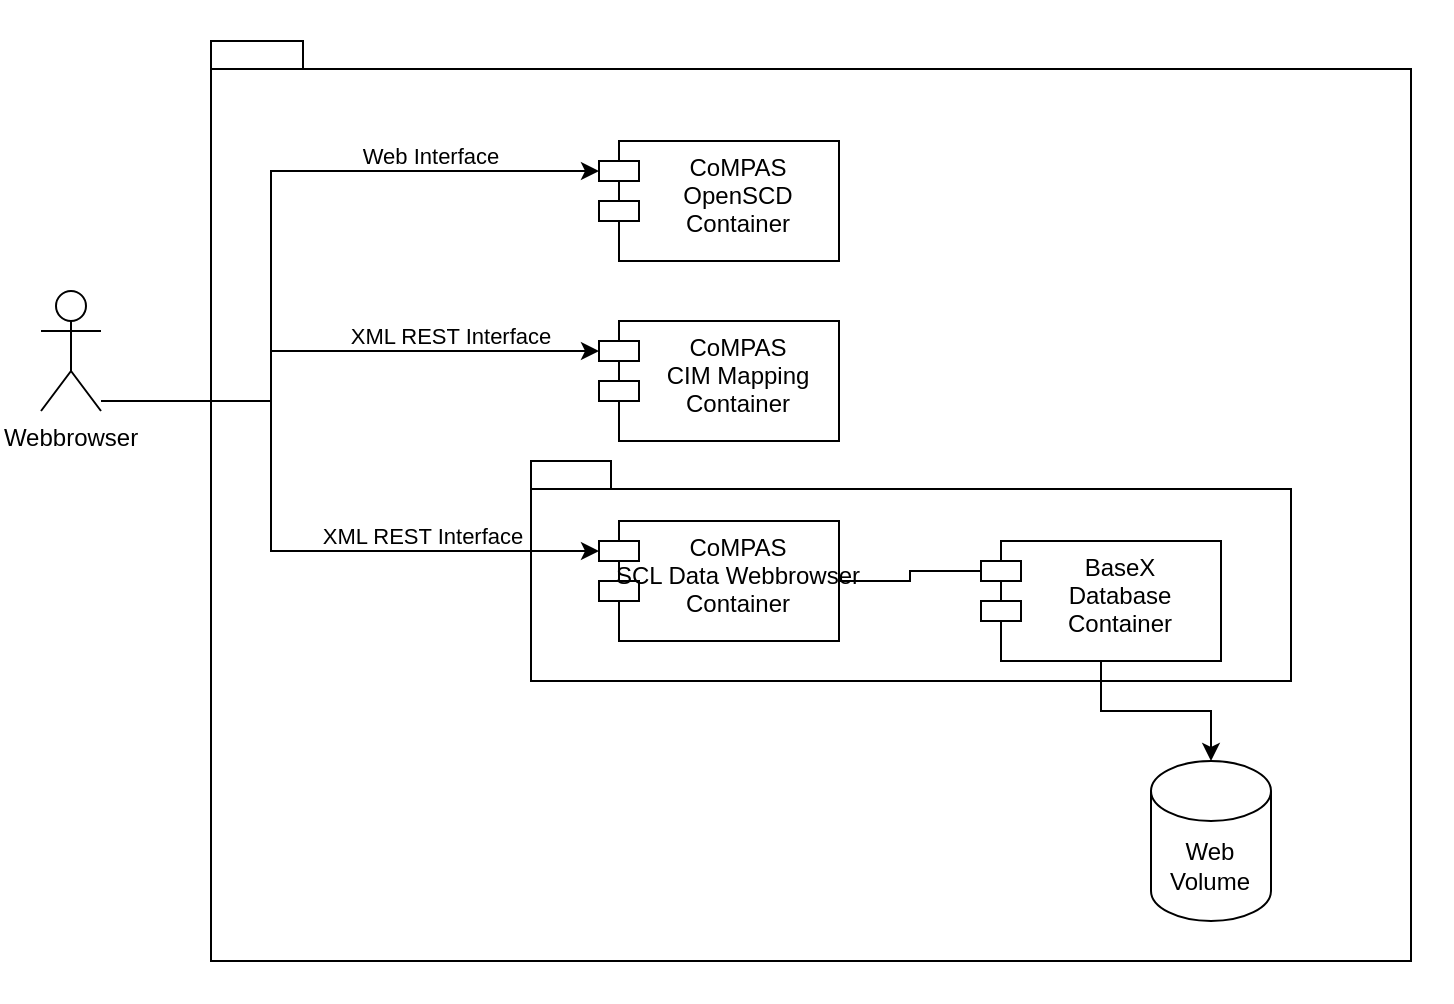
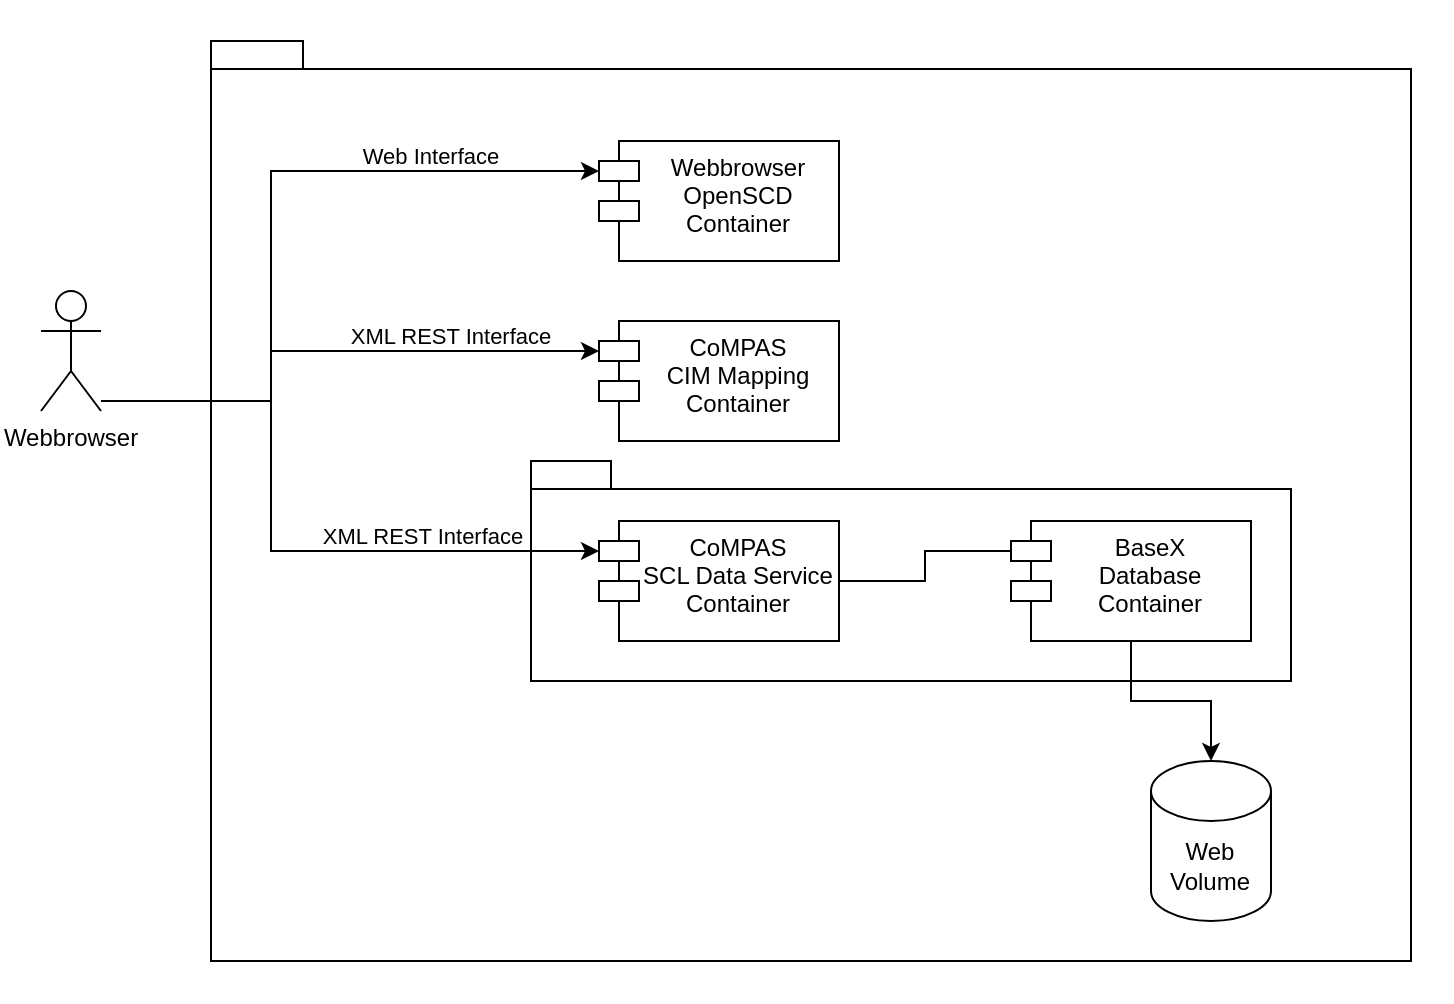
node "CoMPAS OpenSCD Container": label "CoMPAS OpenSCD Container" -> "Webbrowser OpenSCD Container"
node "CoMPAS SCL Data Webbrowser Container": label "CoMPAS SCL Data Webbrowser Container" -> "CoMPAS SCL Data Service Container"
node "BaseX Database Container": moved (1101, 601) -> (1131, 581)
